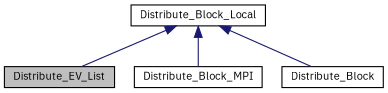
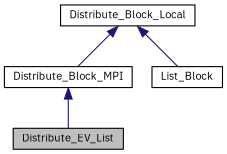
edge "Distribute_EV_List" -> "Distribute_Block_Local": now "Distribute_EV_List" -> "Distribute_Block_MPI"
node "Distribute_Block": label "Distribute_Block" -> "List_Block"
